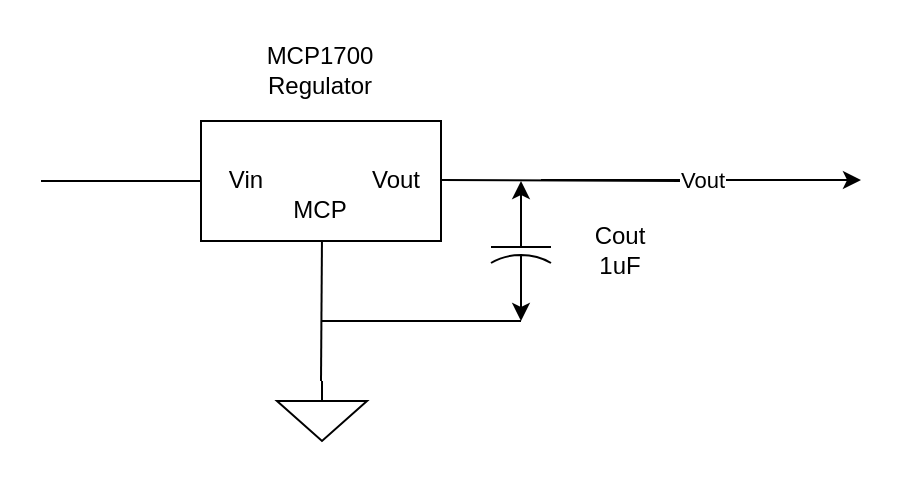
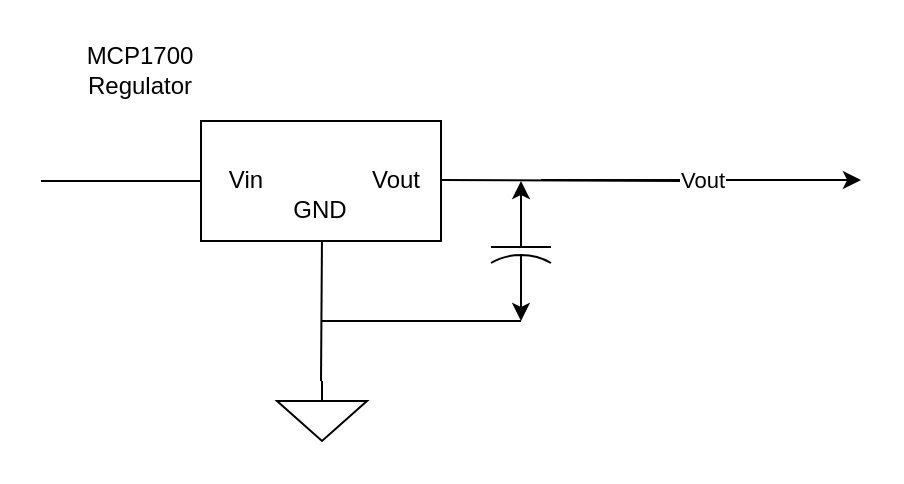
node "MCP1700 Regulator": moved (321, 71) -> (141, 71)
node "MCP": label "MCP" -> "GND"
node "Cout 1uF": removed
